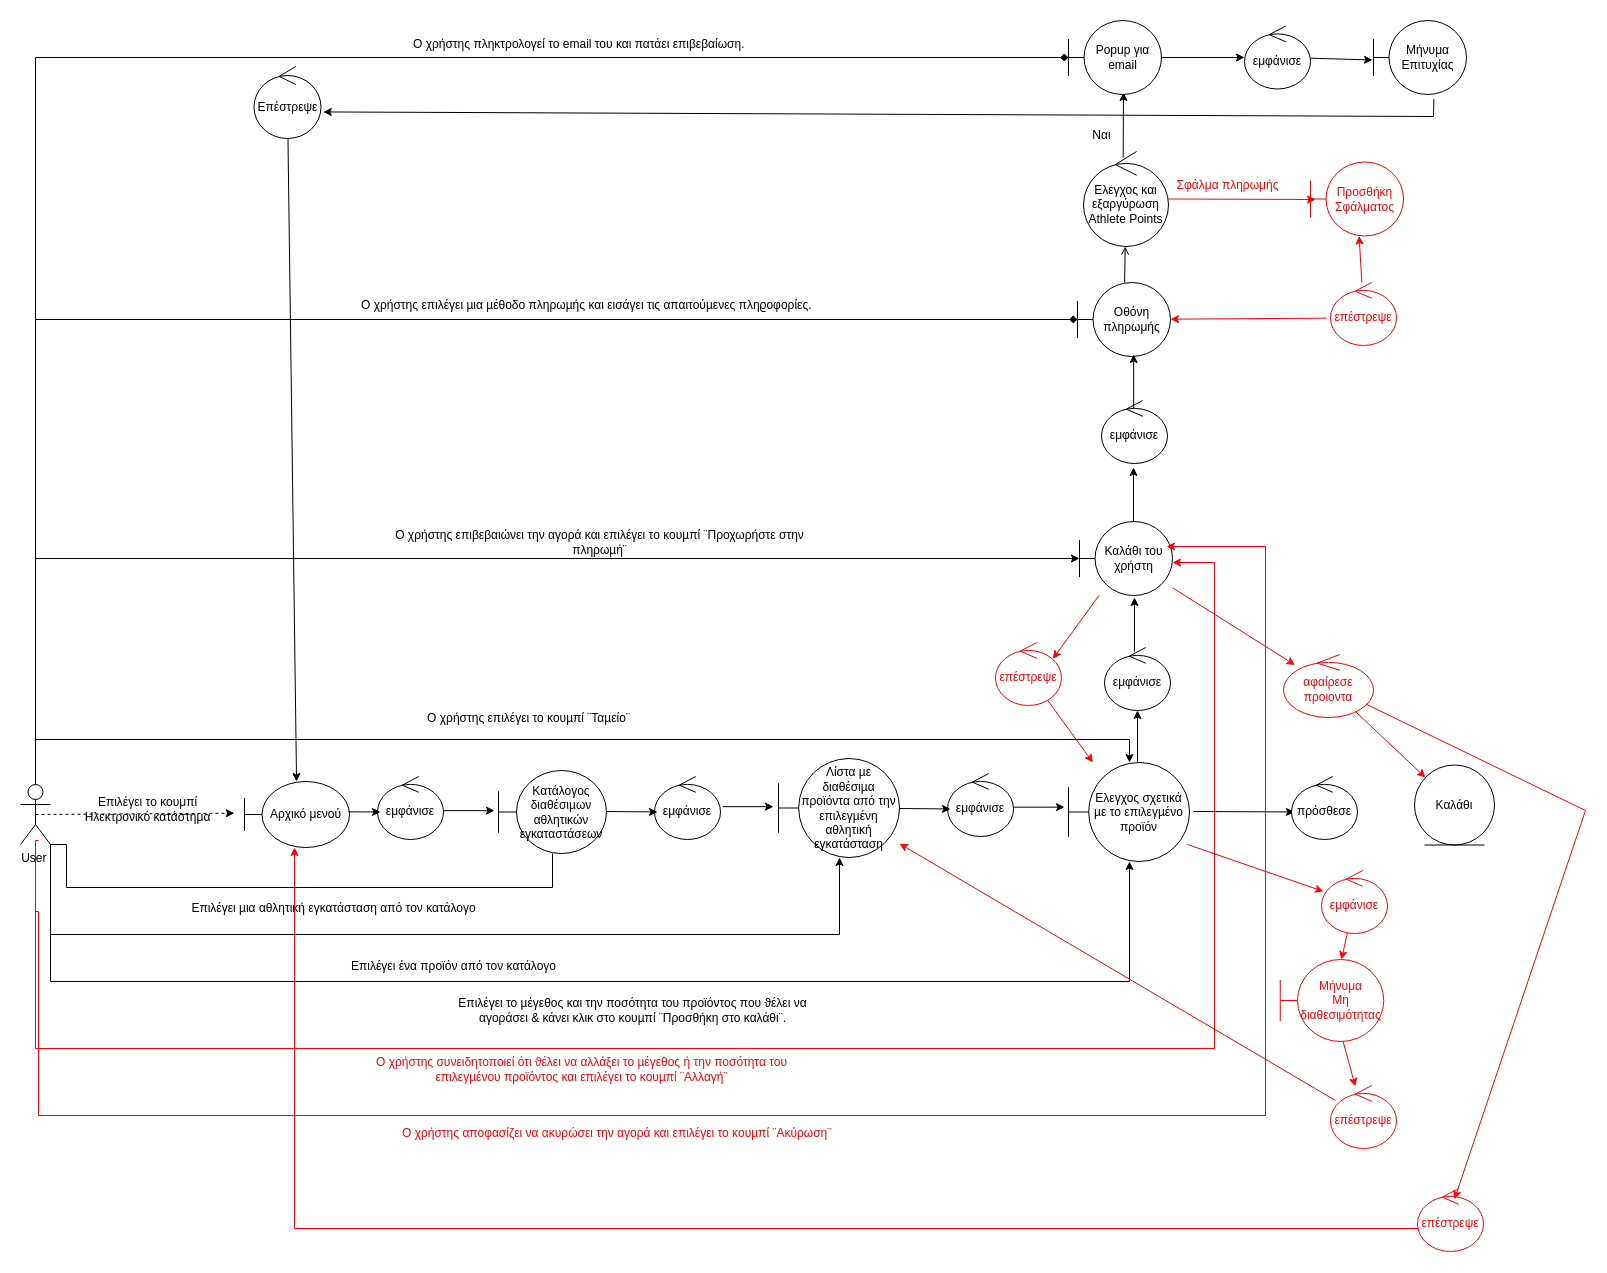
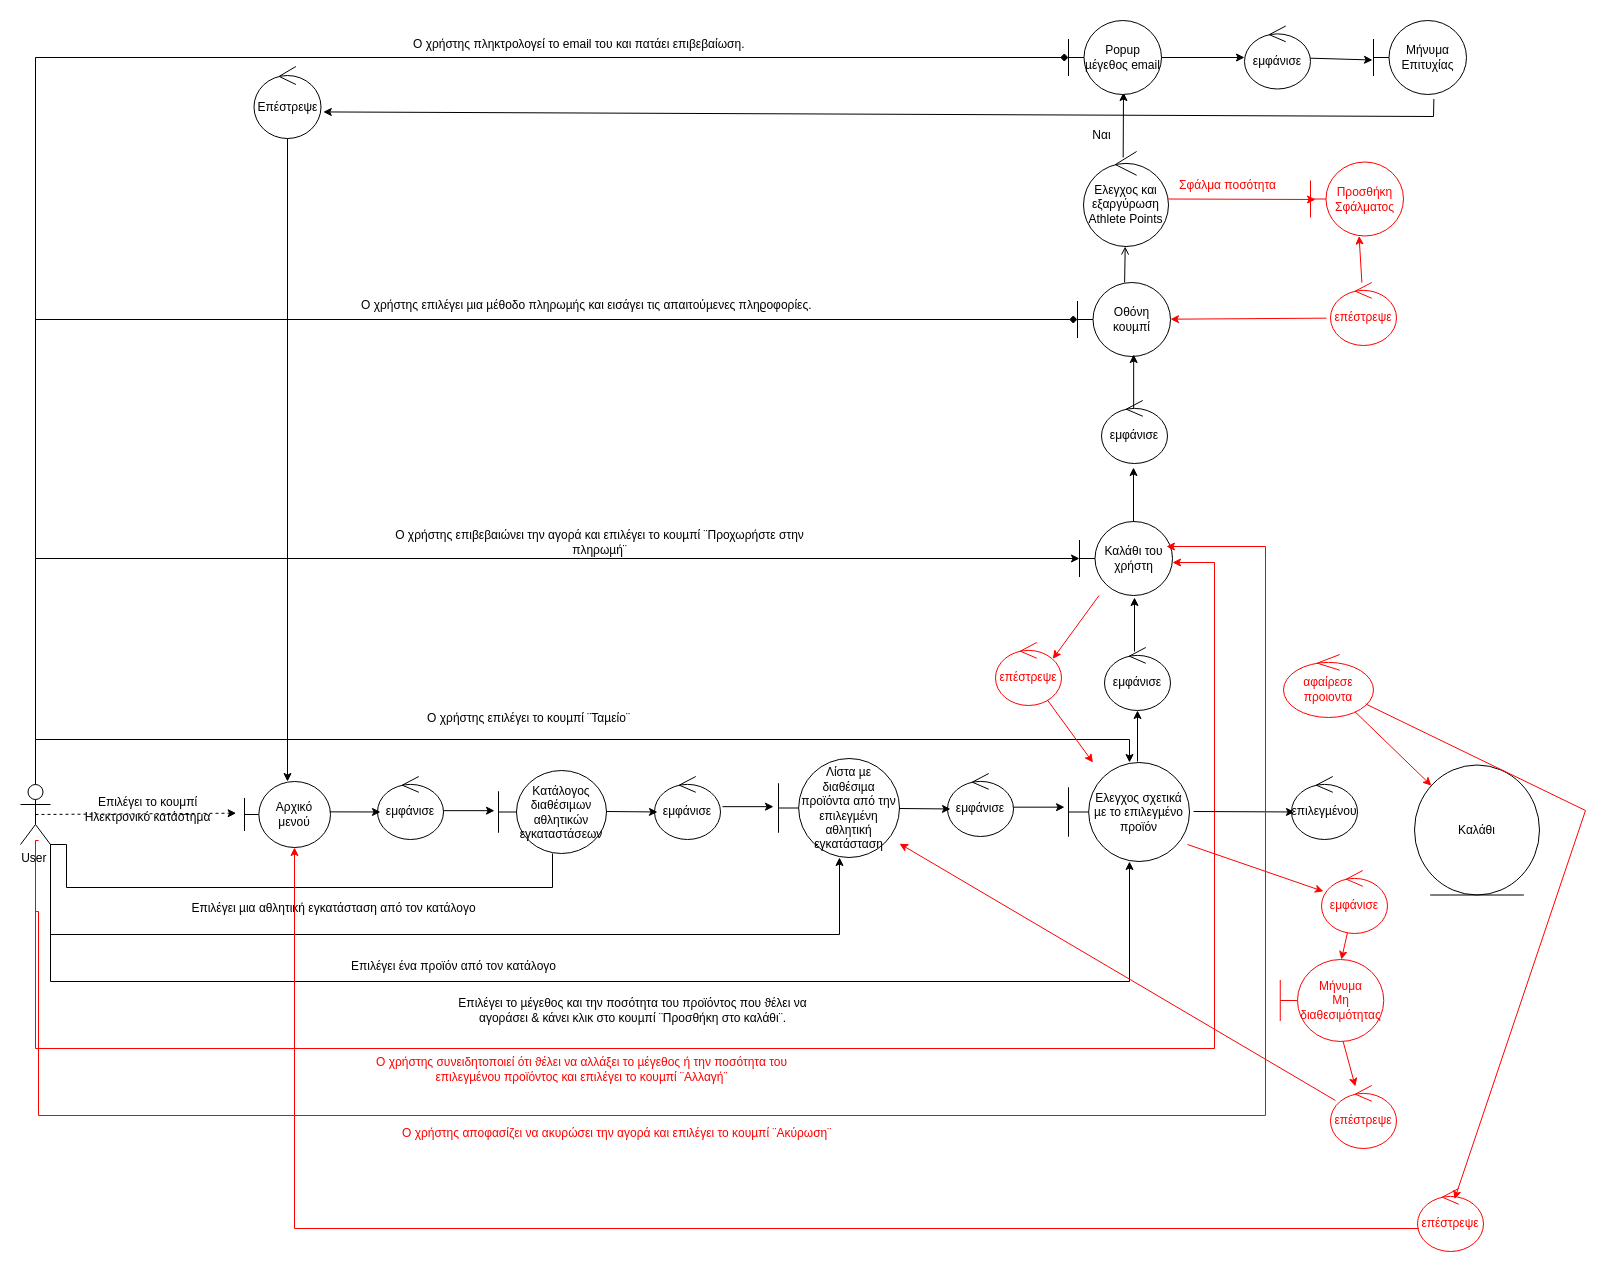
node "Popup για email": label "Popup για email" -> "Popup µέγεθος email"
node "Σφάλμα πληρωμής": label "Σφάλμα πληρωμής" -> "Σφάλμα ποσότητα"
node "Οθόνη πληρωμής": label "Οθόνη πληρωμής" -> "Οθόνη κουµπί"
edge "Καλάθι του χρήστη" -> "αφαίρεσε προιοντα": removed
node "Καλάθι": size 80x80 -> 125x130
node "πρόσθεσε": label "πρόσθεσε" -> "επιλεγµένου"
node "Αρχικό μενού": size 105x66 -> 86x66
